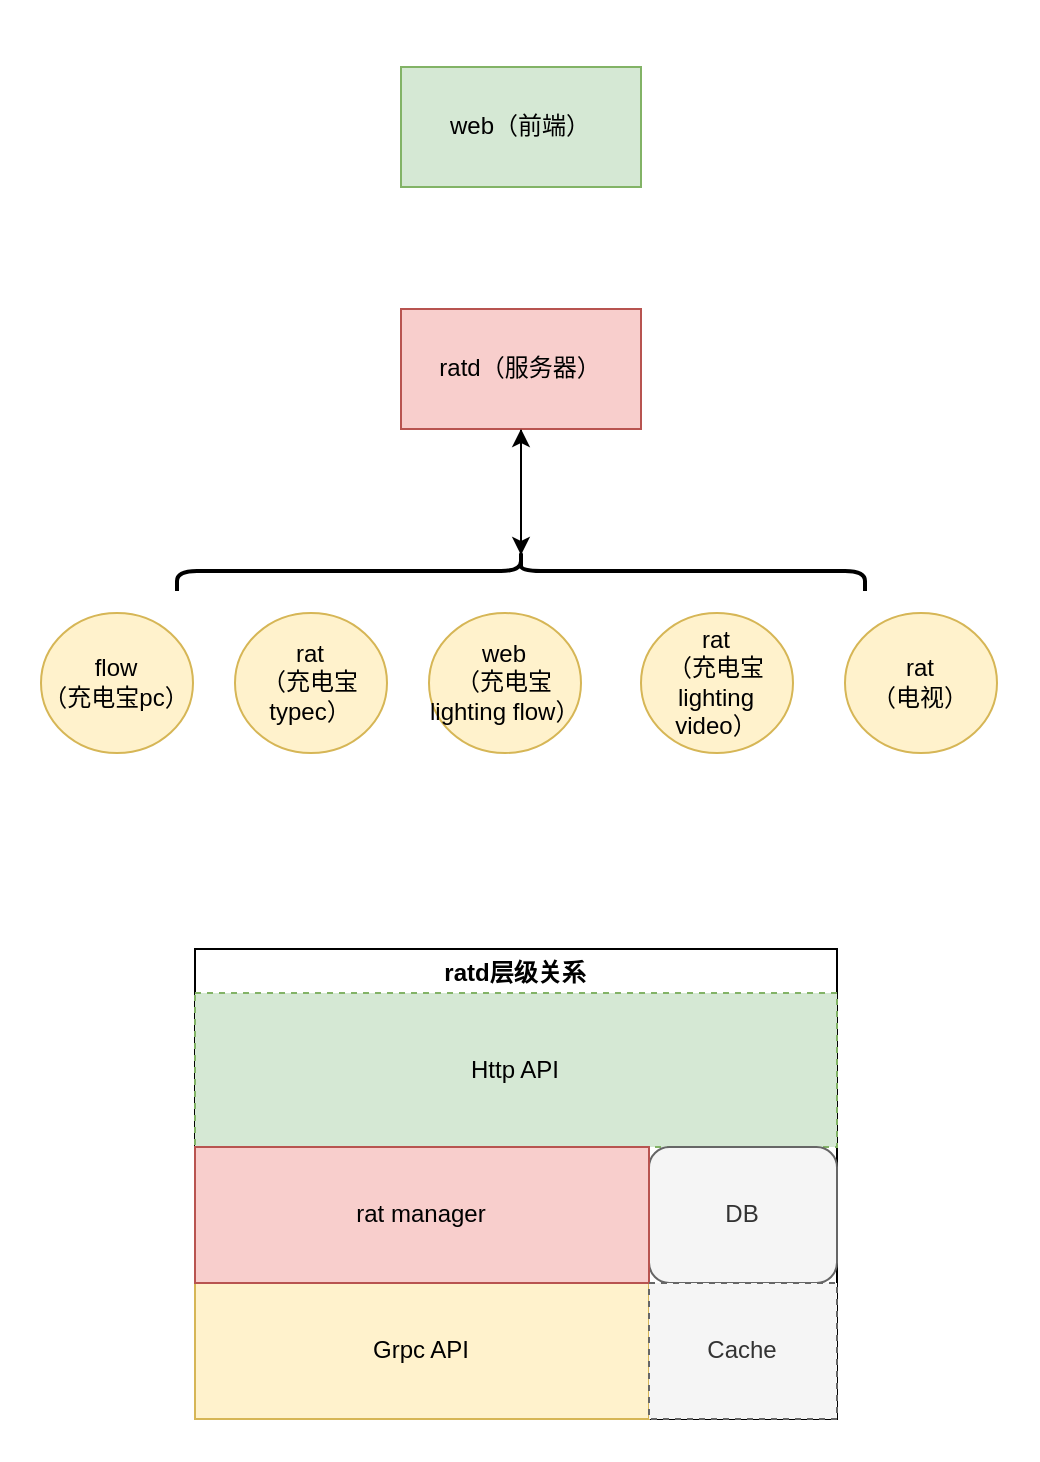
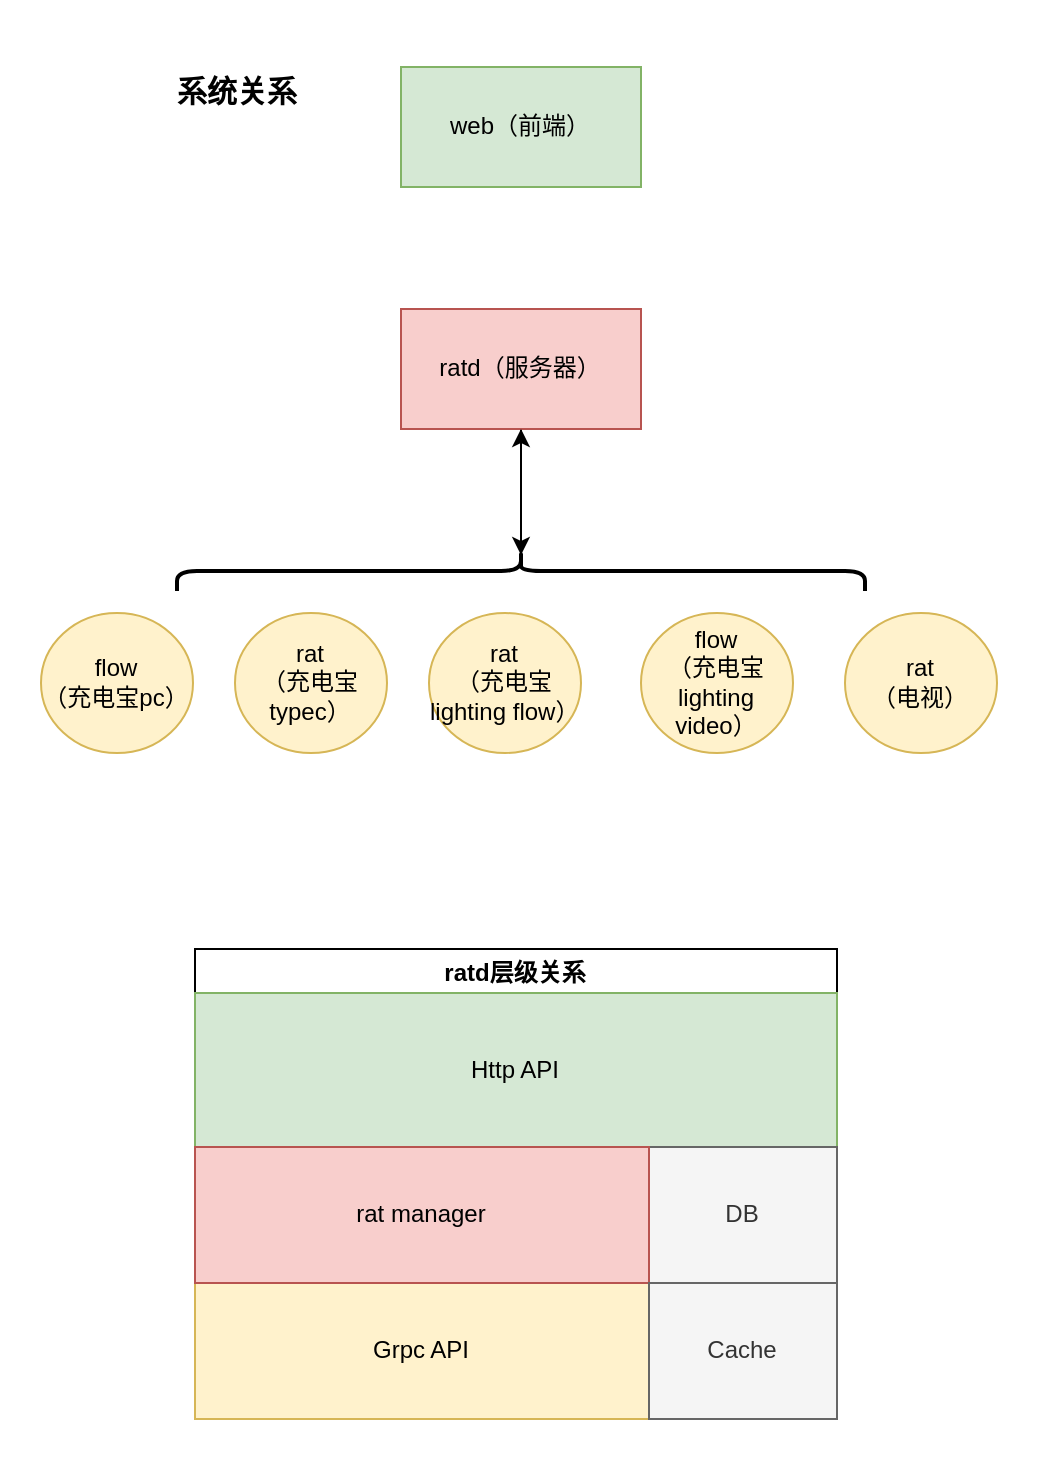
node "系统关系": added
node "web （充电宝lighting flow）": label "web （充电宝lighting flow）" -> "rat （充电宝lighting flow）"
node "rat （充电宝lighting video）": label "rat （充电宝lighting video）" -> "flow （充电宝lighting video）"
node "Http API": style dashed -> solid
node "DB": shape rounded rectangle -> rectangle
node "Cache": style dashed -> solid
